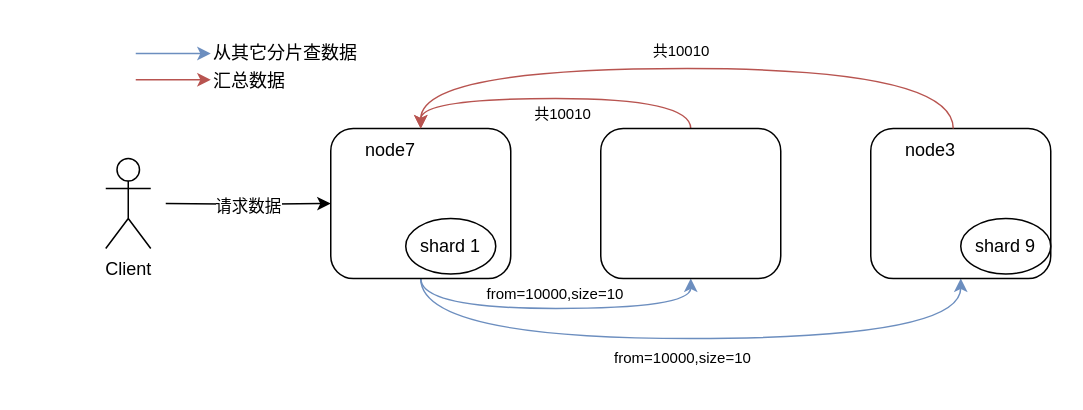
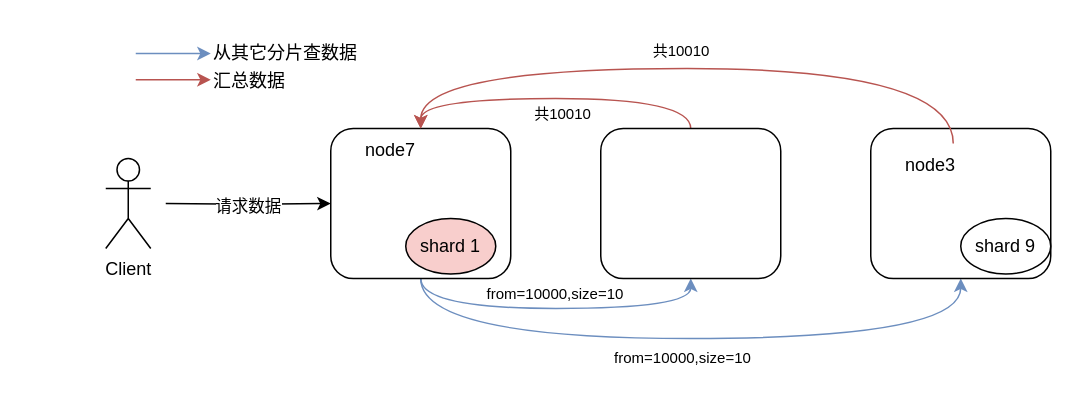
node "node3": moved (931, 151) -> (931, 166)
node "shard 1": fillcolor #ffffff -> #f8cecc
